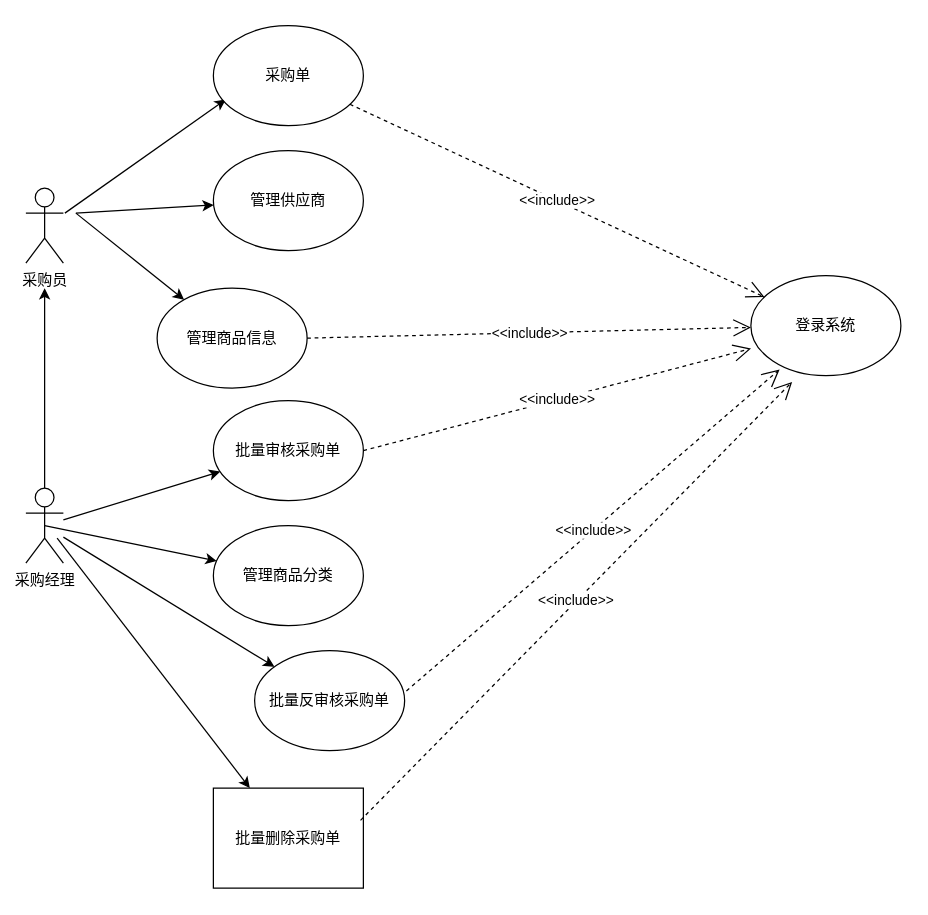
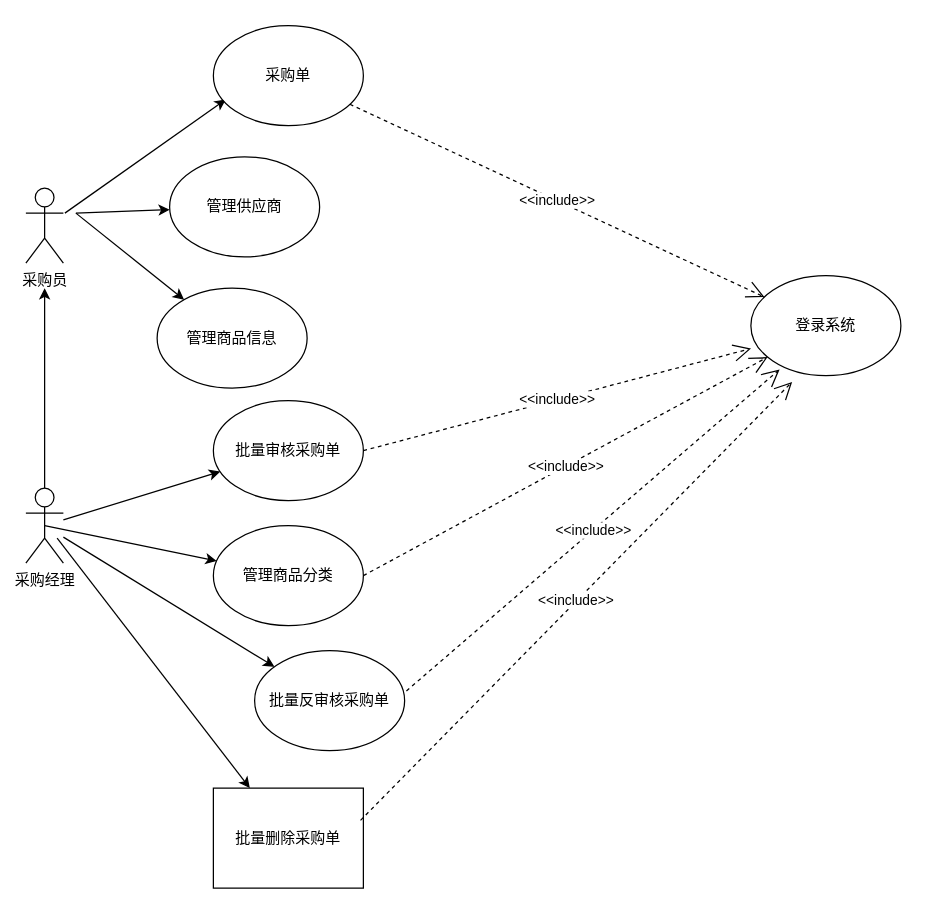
node "管理供应商": moved (288, 201) -> (244, 207)
edge "管理商品信息" -> "登录系统": removed, label "<<include>>"
edge "管理商品分类" -> "登录系统": added, label "<<include>>"
